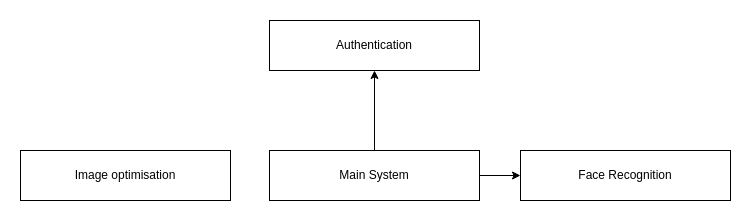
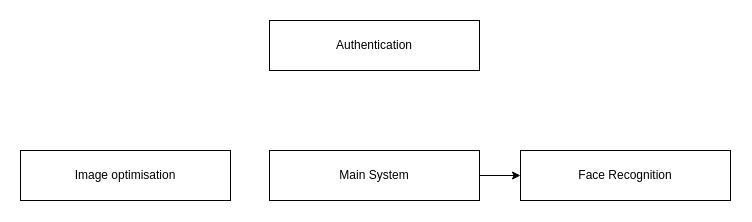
edge "Main System" -> "Authentication": removed
